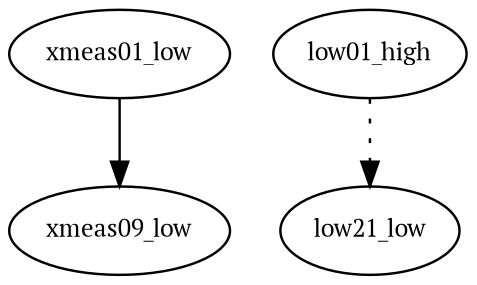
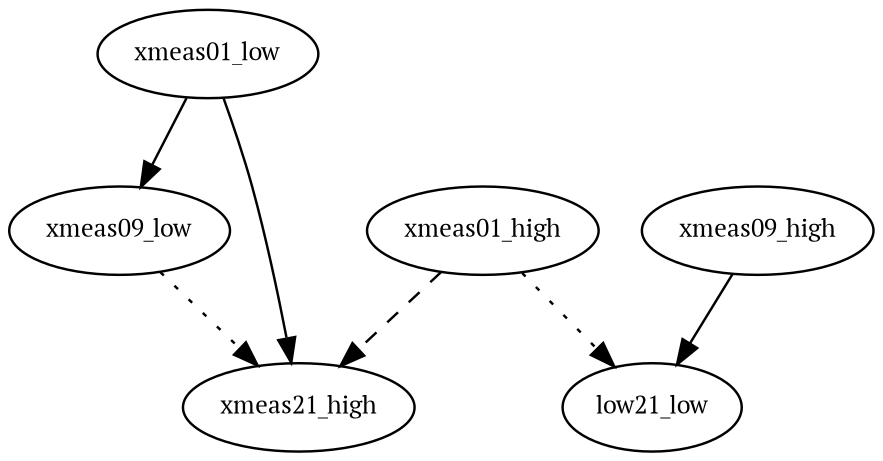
node "low01_high": label "low01_high" -> "xmeas01_high"
node "xmeas09_high": added
node "xmeas21_high": added
